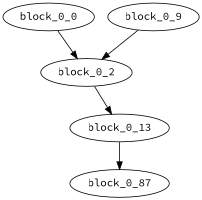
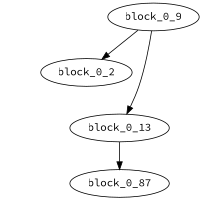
node "block_0_0": removed
edge "block_0_2" -> "block_0_13": now "block_0_9" -> "block_0_13"
